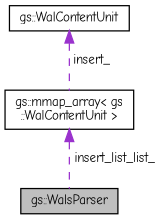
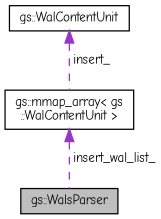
edge "gs::WalsParser" -> "gs::mmap_array< gs ::WalContentUnit >": label " insert_list_list_" -> " insert_wal_list_"
